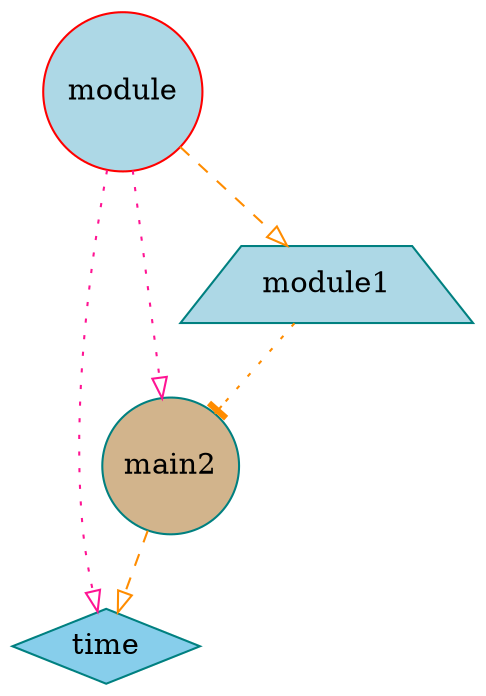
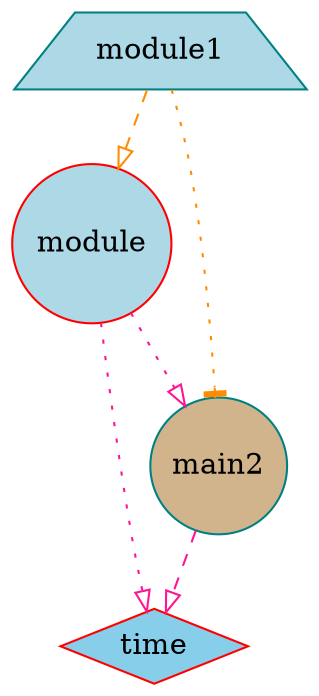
edge "module" -> "module1": reversed
edge "main2" -> "time": color darkorange -> deeppink
node "time": color teal -> red
